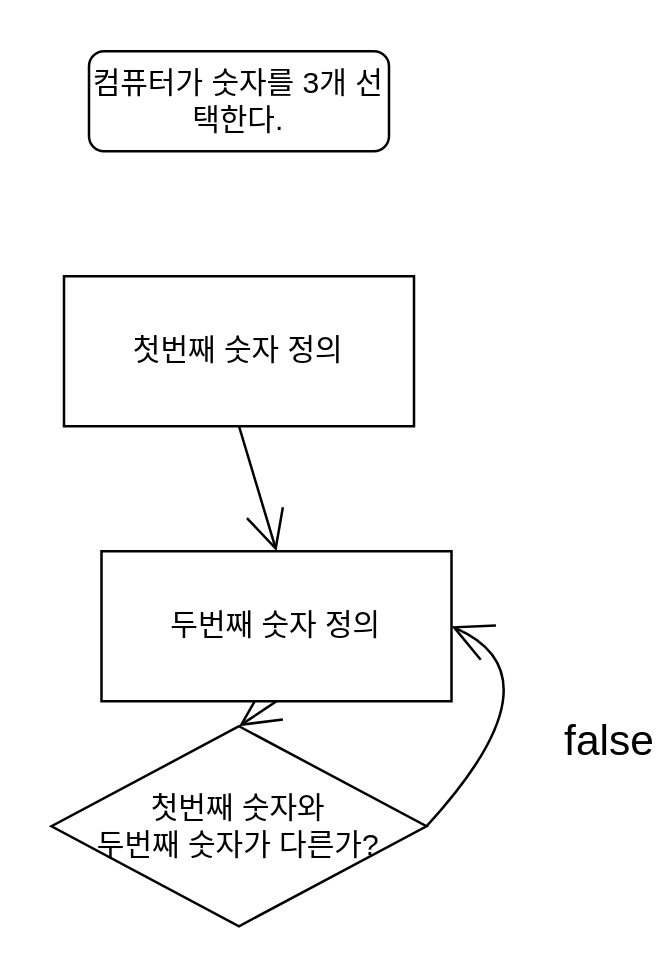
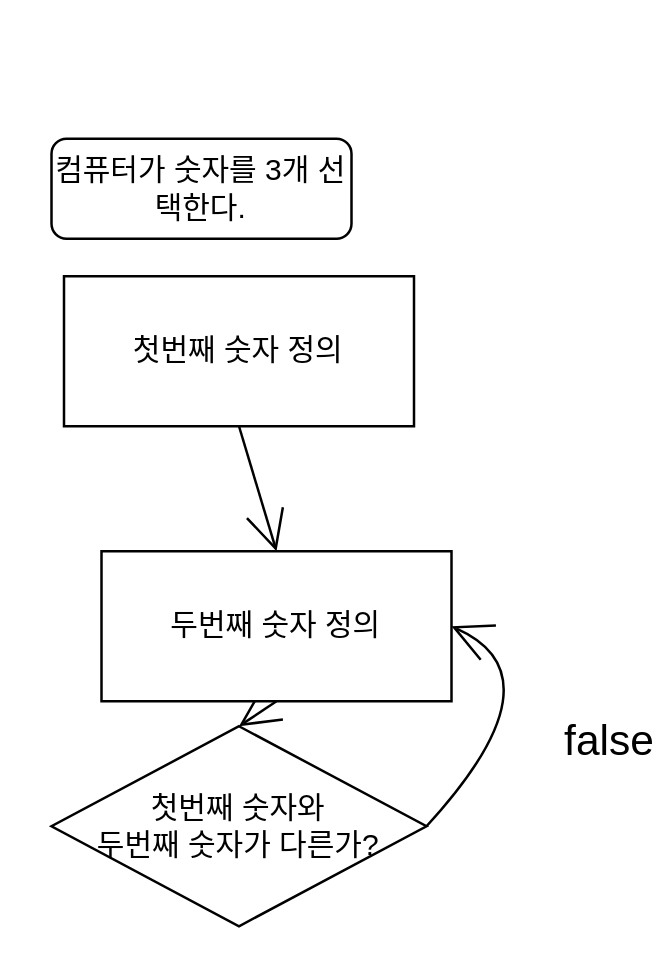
node "컴퓨터가 숫자를 3개 선택한다.": moved (239, 101) -> (201, 189)
